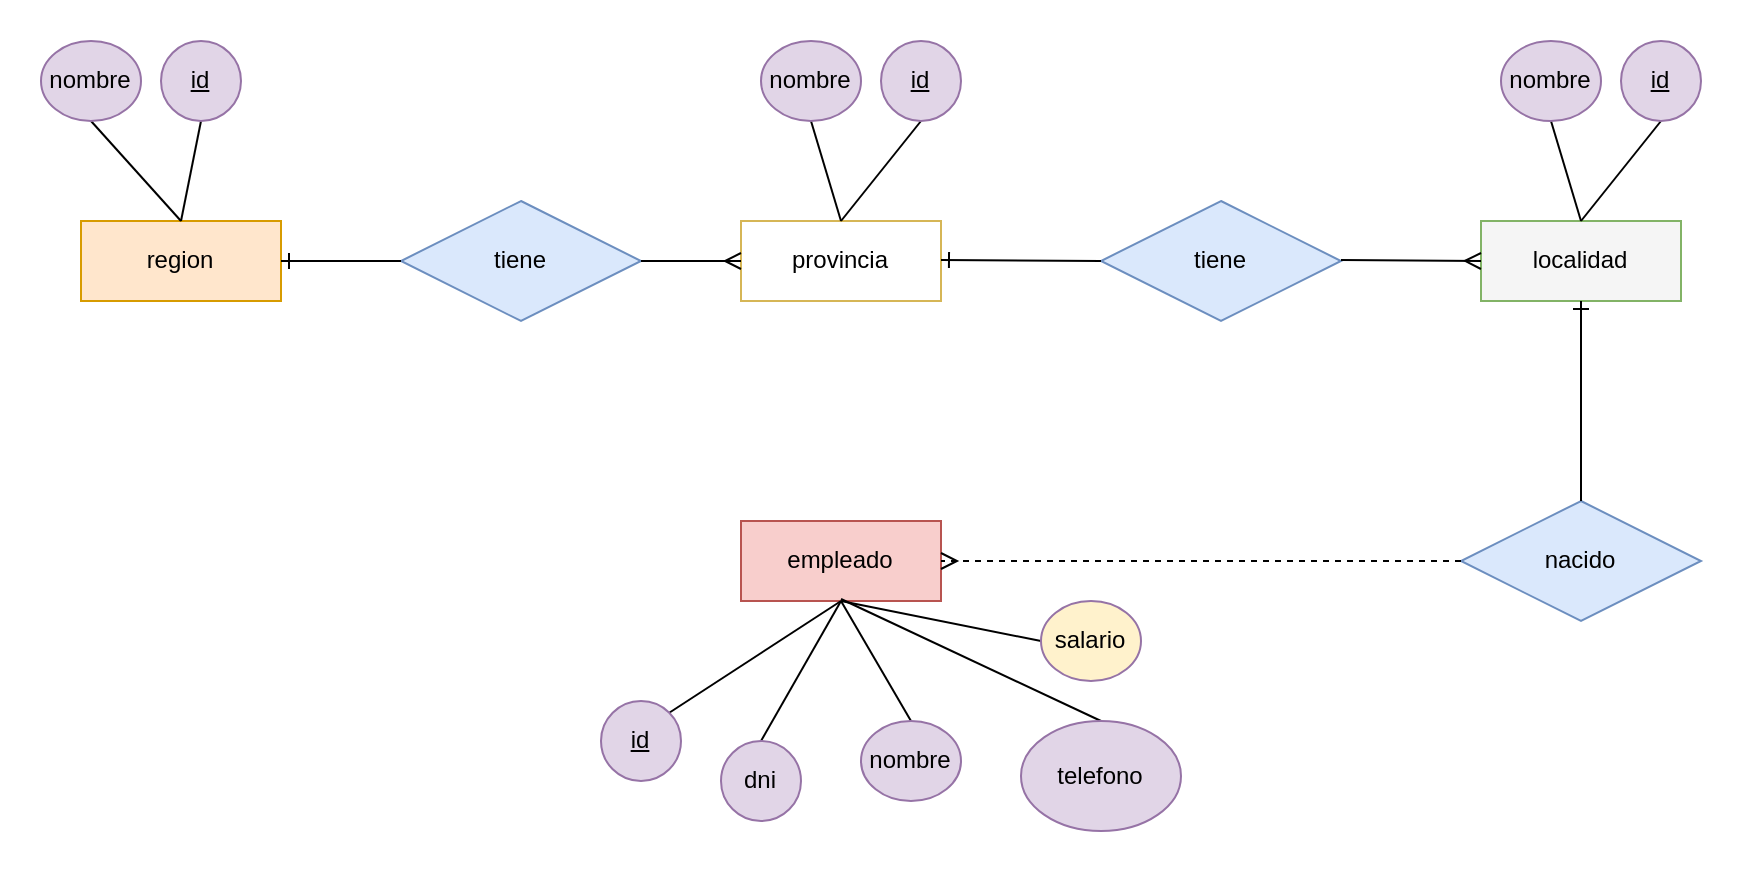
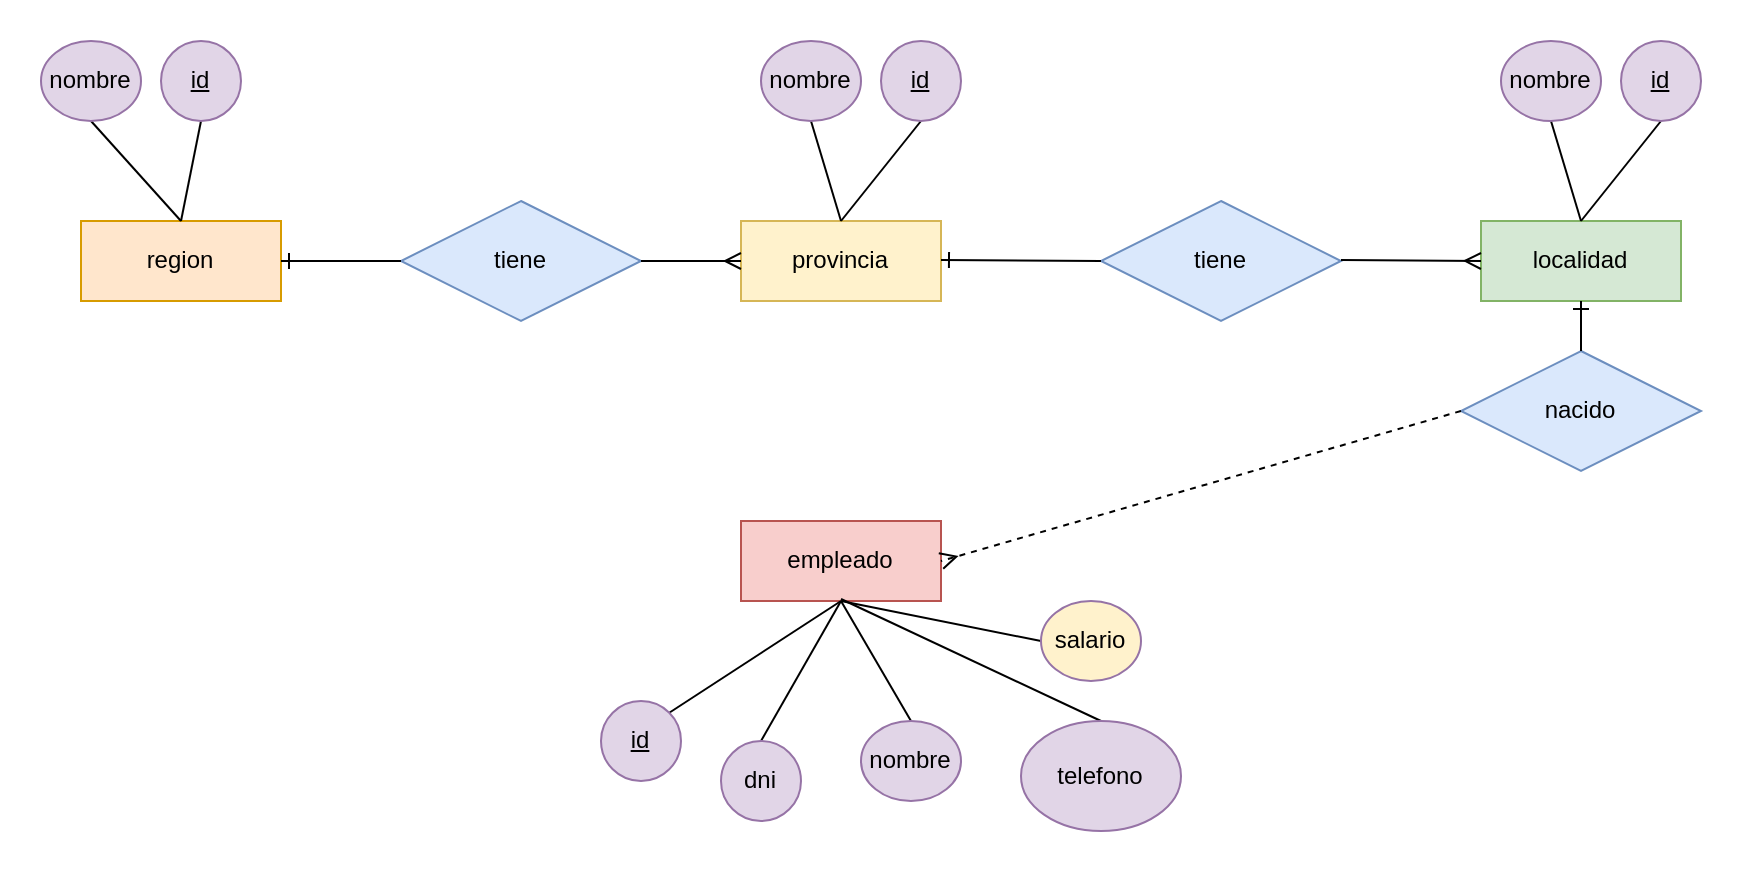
node "provincia": fillcolor #ffffff -> #fff2cc
node "localidad": fillcolor #f5f5f5 -> #d5e8d4
node "nacido": moved (1581, 561) -> (1581, 411)
